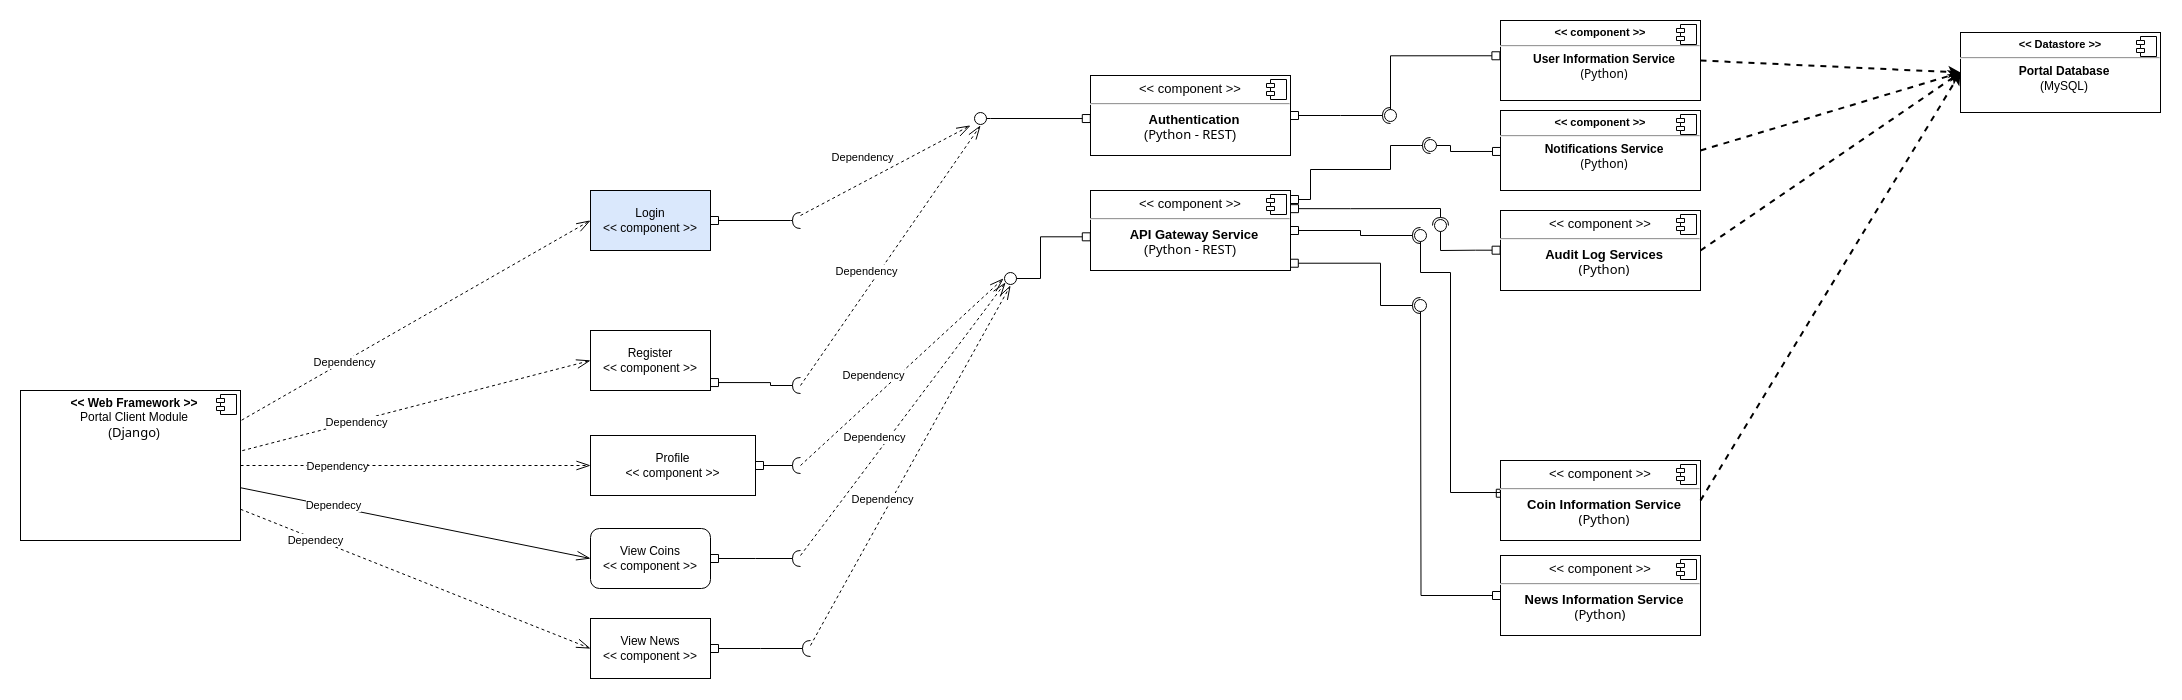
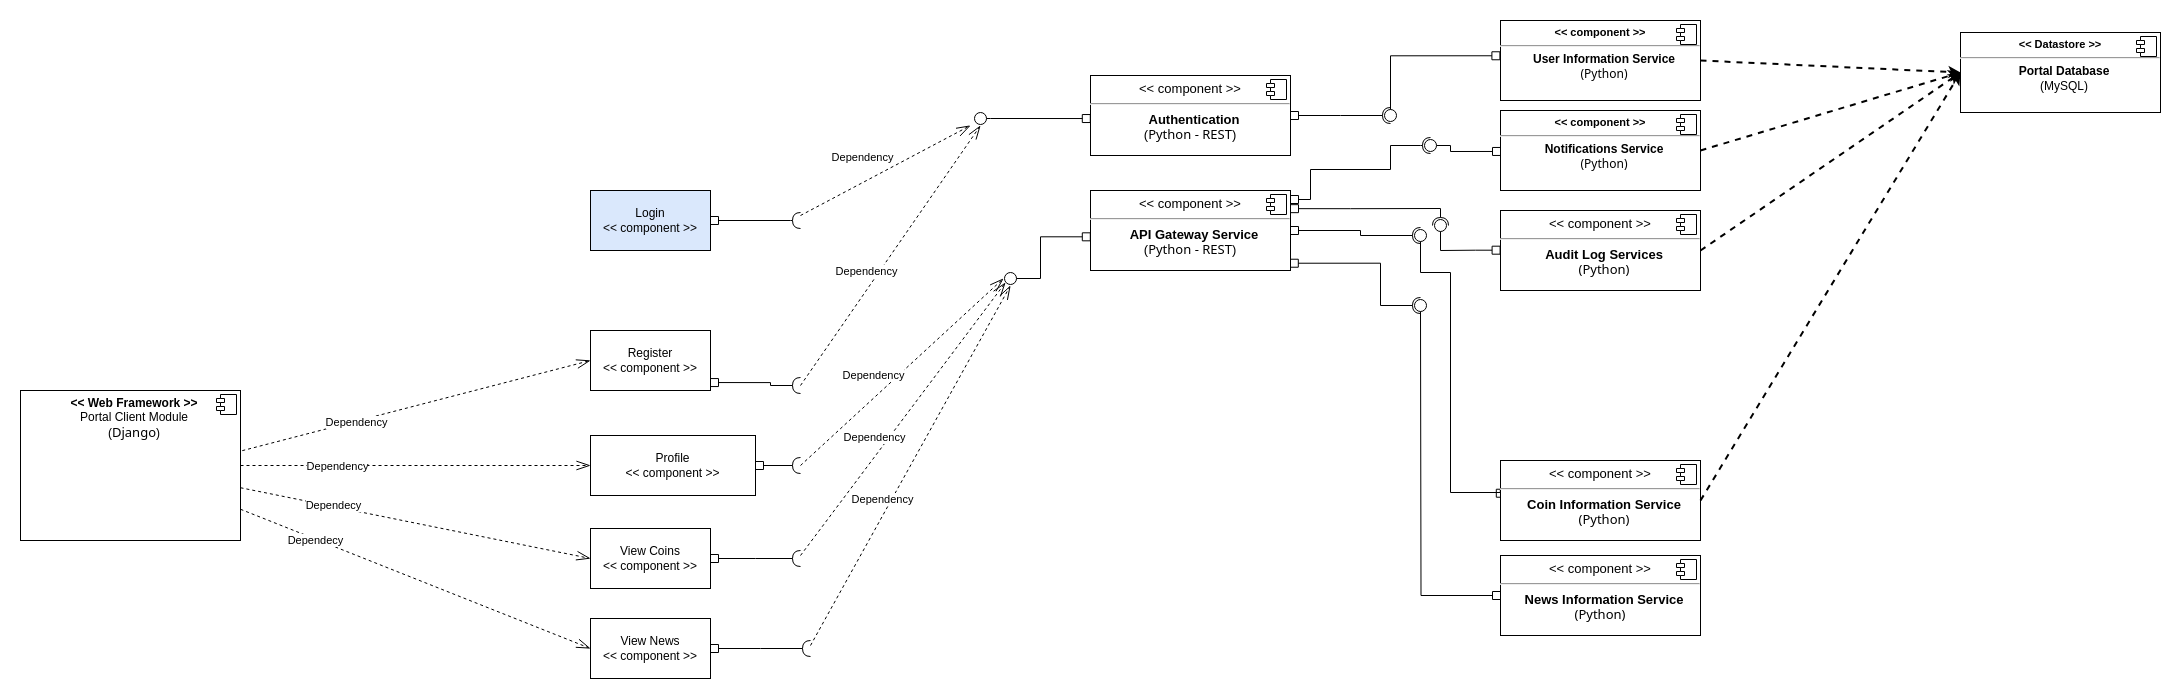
edge "<< Web Framework >> Portal Client Module (Django)" -> "Login << component >>": removed, label "Dependency"
edge "<< Web Framework >> Portal Client Module (Django)" -> "View Coins << component >>": style solid -> dashed
node "View Coins << component >>": shape rounded rectangle -> rectangle
